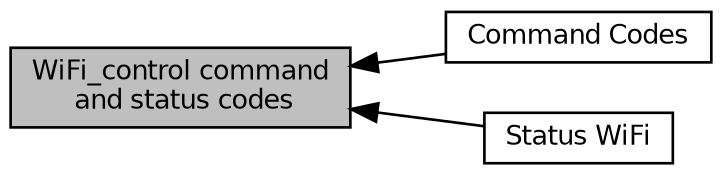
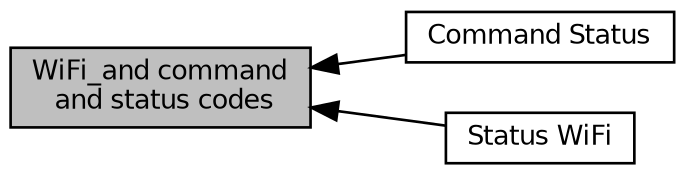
node "Command Codes": label "Command Codes" -> "Command Status"
node "WiFi_control command and status codes": label "WiFi_control command and status codes" -> "WiFi_and command and status codes"
